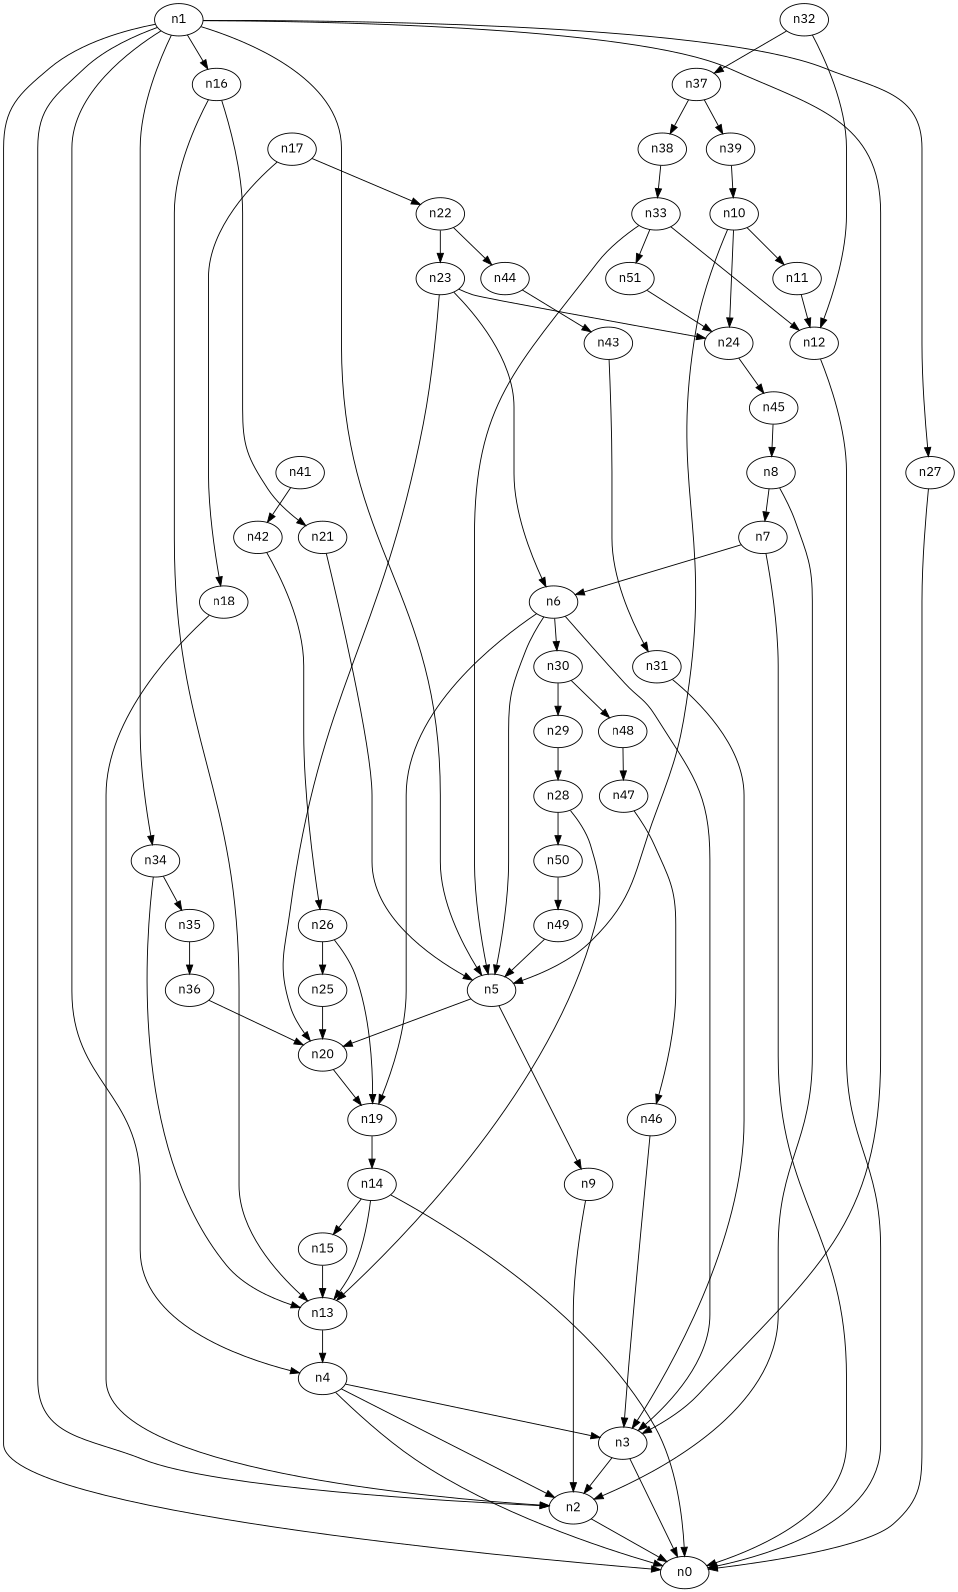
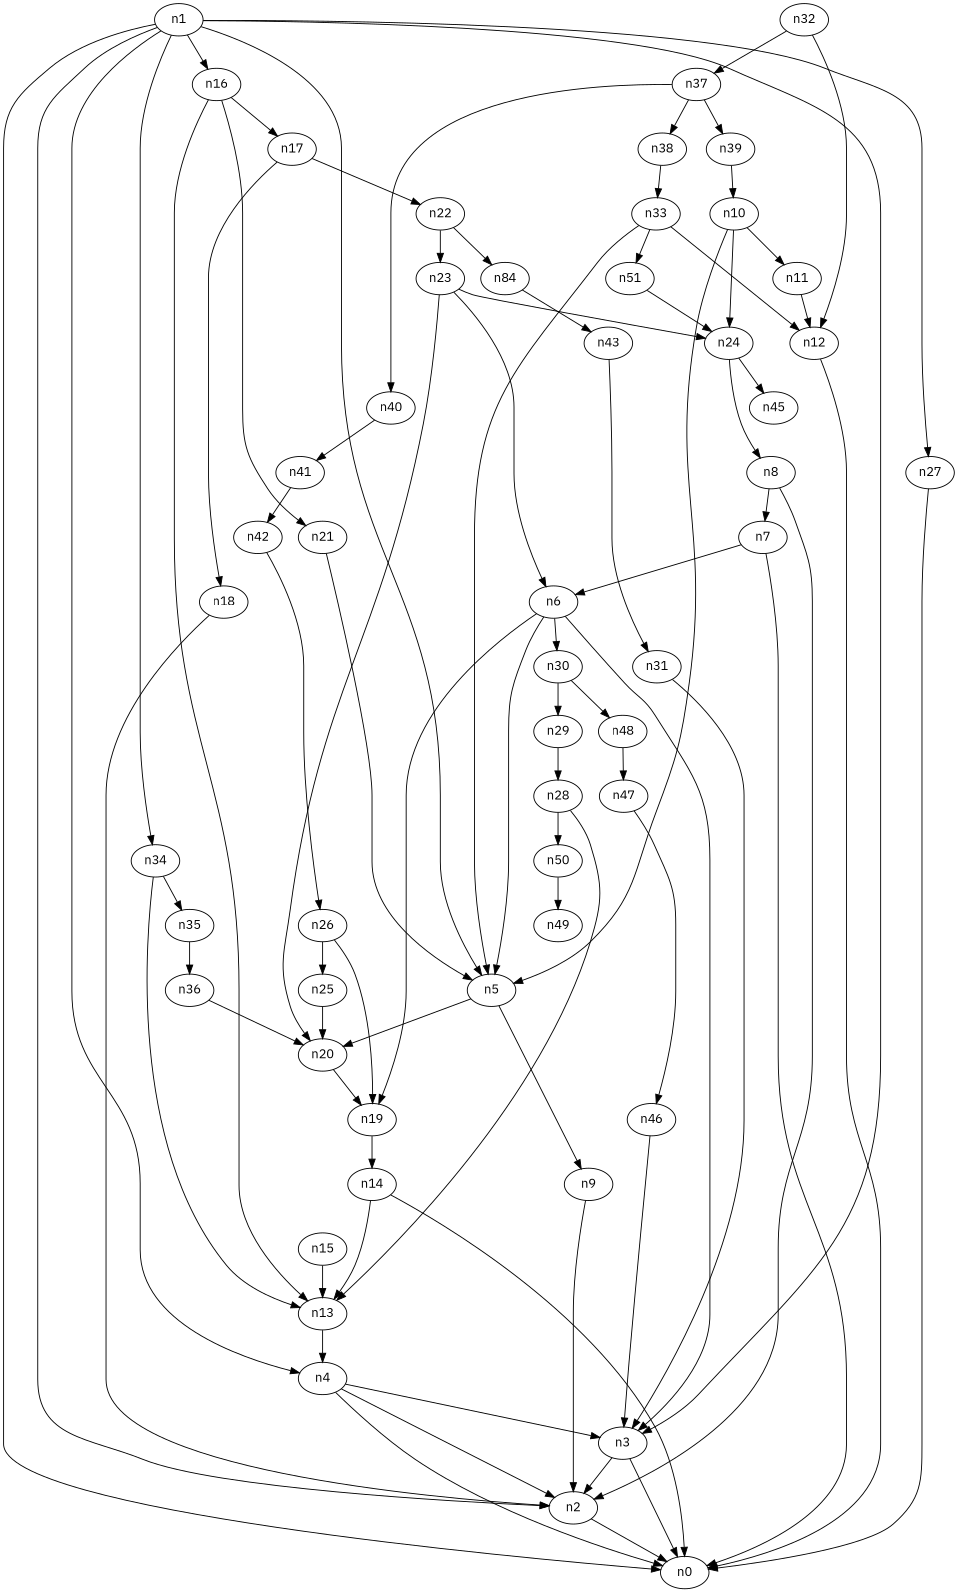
edge "n16" -> "n17": added
node "n44": label "n44" -> "n84"
node "n40": added
edge "n45" -> "n8": now "n24" -> "n8"
edge "n49" -> "n5": removed
edge "n14" -> "n15": removed
